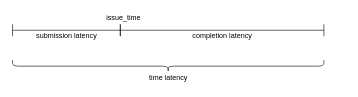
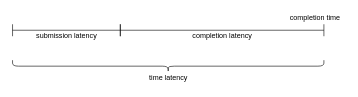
node "issue_time": removed
node "completion time": added
